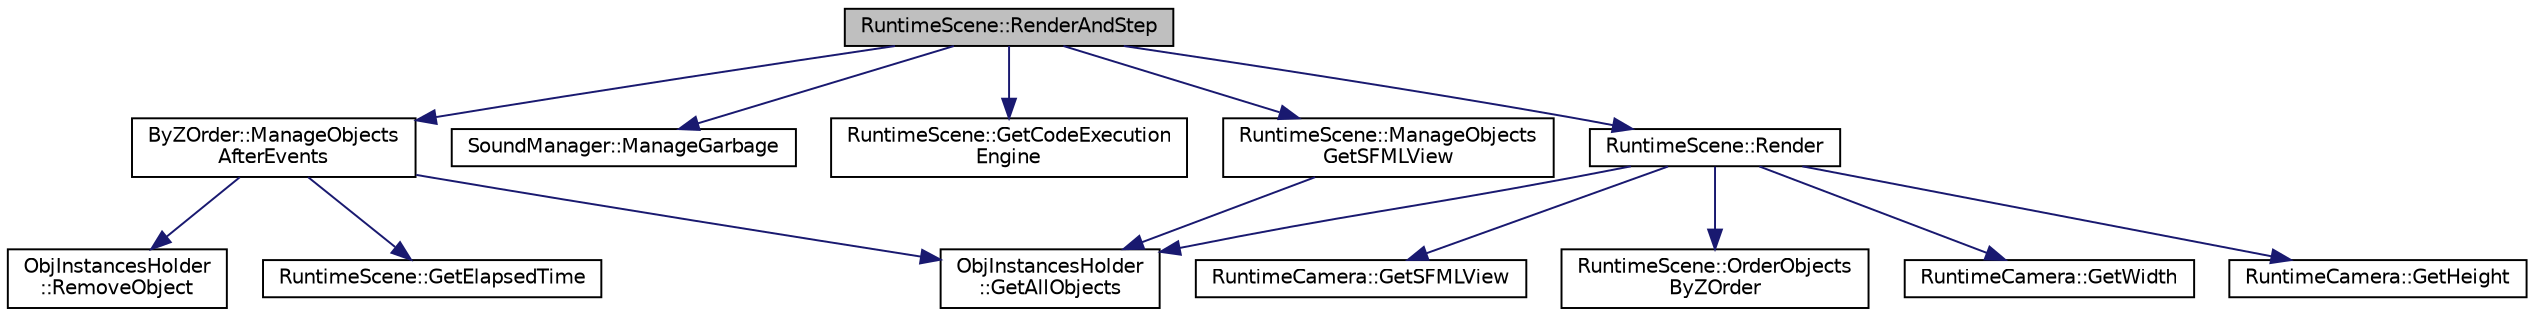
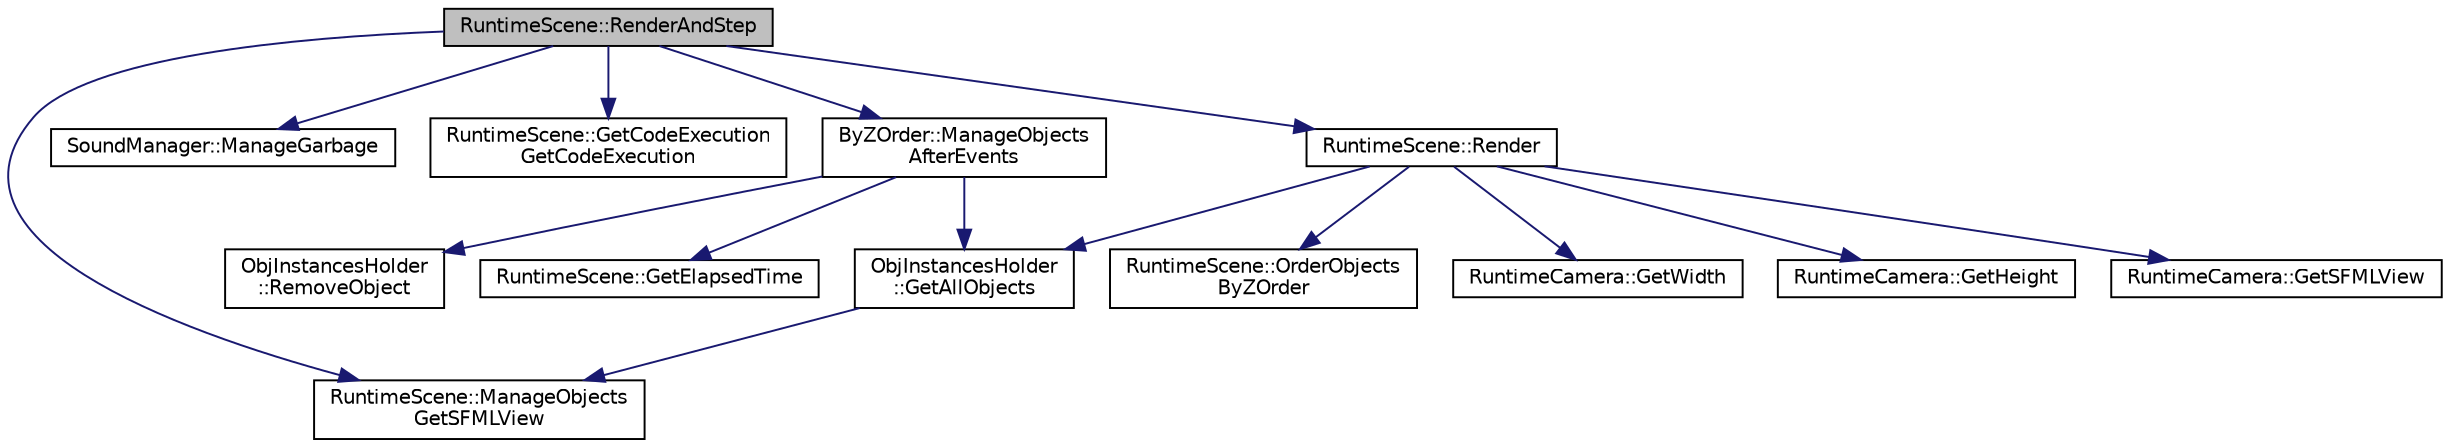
node "RuntimeScene::GetCodeExecution Engine": label "RuntimeScene::GetCodeExecution Engine" -> "RuntimeScene::GetCodeExecution GetCodeExecution"
edge "RuntimeScene::ManageObjects GetSFMLView" -> "ObjInstancesHolder ::GetAllObjects": reversed
